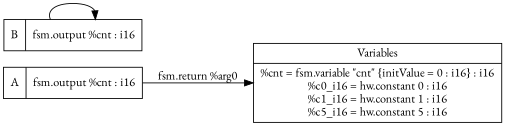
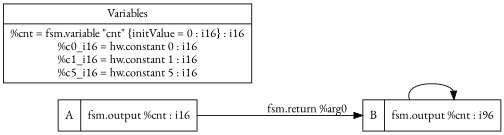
node "B": text "fsm.output %cnt : i16" -> "fsm.output %cnt : i96"
edge "A" -> "Variables": now "A" -> "B"
